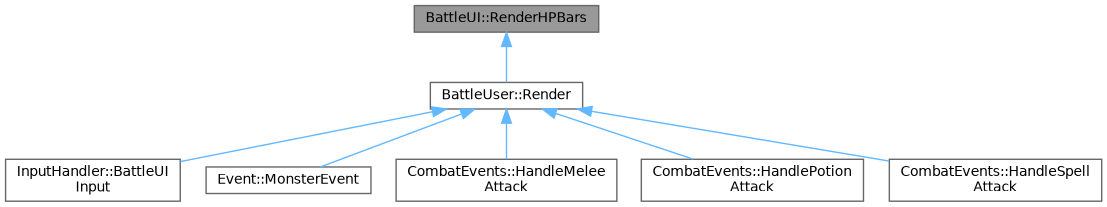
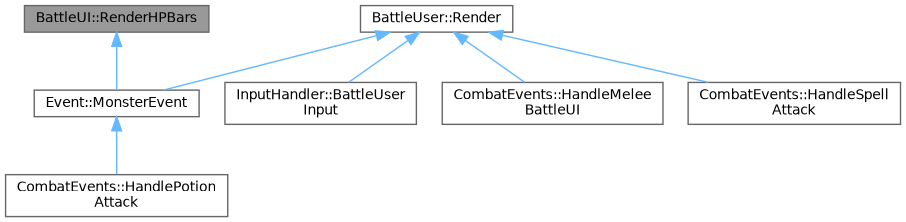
edge "BattleUser::Render" -> "BattleUI::RenderHPBars": now "Event::MonsterEvent" -> "BattleUI::RenderHPBars"
edge "CombatEvents::HandlePotion Attack" -> "BattleUser::Render": now "CombatEvents::HandlePotion Attack" -> "Event::MonsterEvent"
node "InputHandler::BattleUI Input": label "InputHandler::BattleUI Input" -> "InputHandler::BattleUser Input"
node "CombatEvents::HandleMelee Attack": label "CombatEvents::HandleMelee Attack" -> "CombatEvents::HandleMelee BattleUI"
